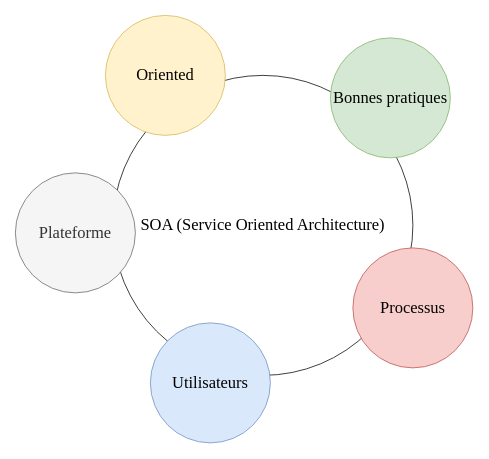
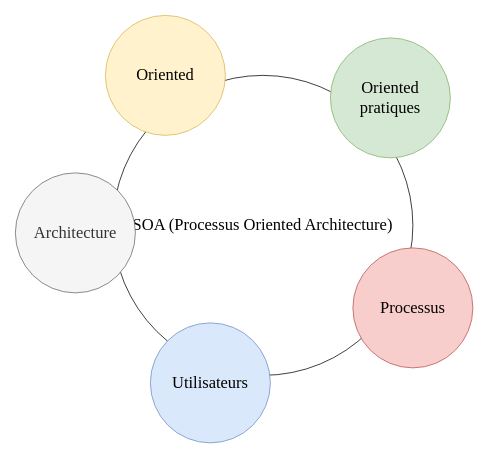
node "Bonnes pratiques": label "Bonnes pratiques" -> "Oriented pratiques"
node "SOA (Service Oriented Architecture)": label "SOA (Service Oriented Architecture)" -> "SOA (Processus Oriented Architecture)"
node "Plateforme": label "Plateforme" -> "Architecture"
